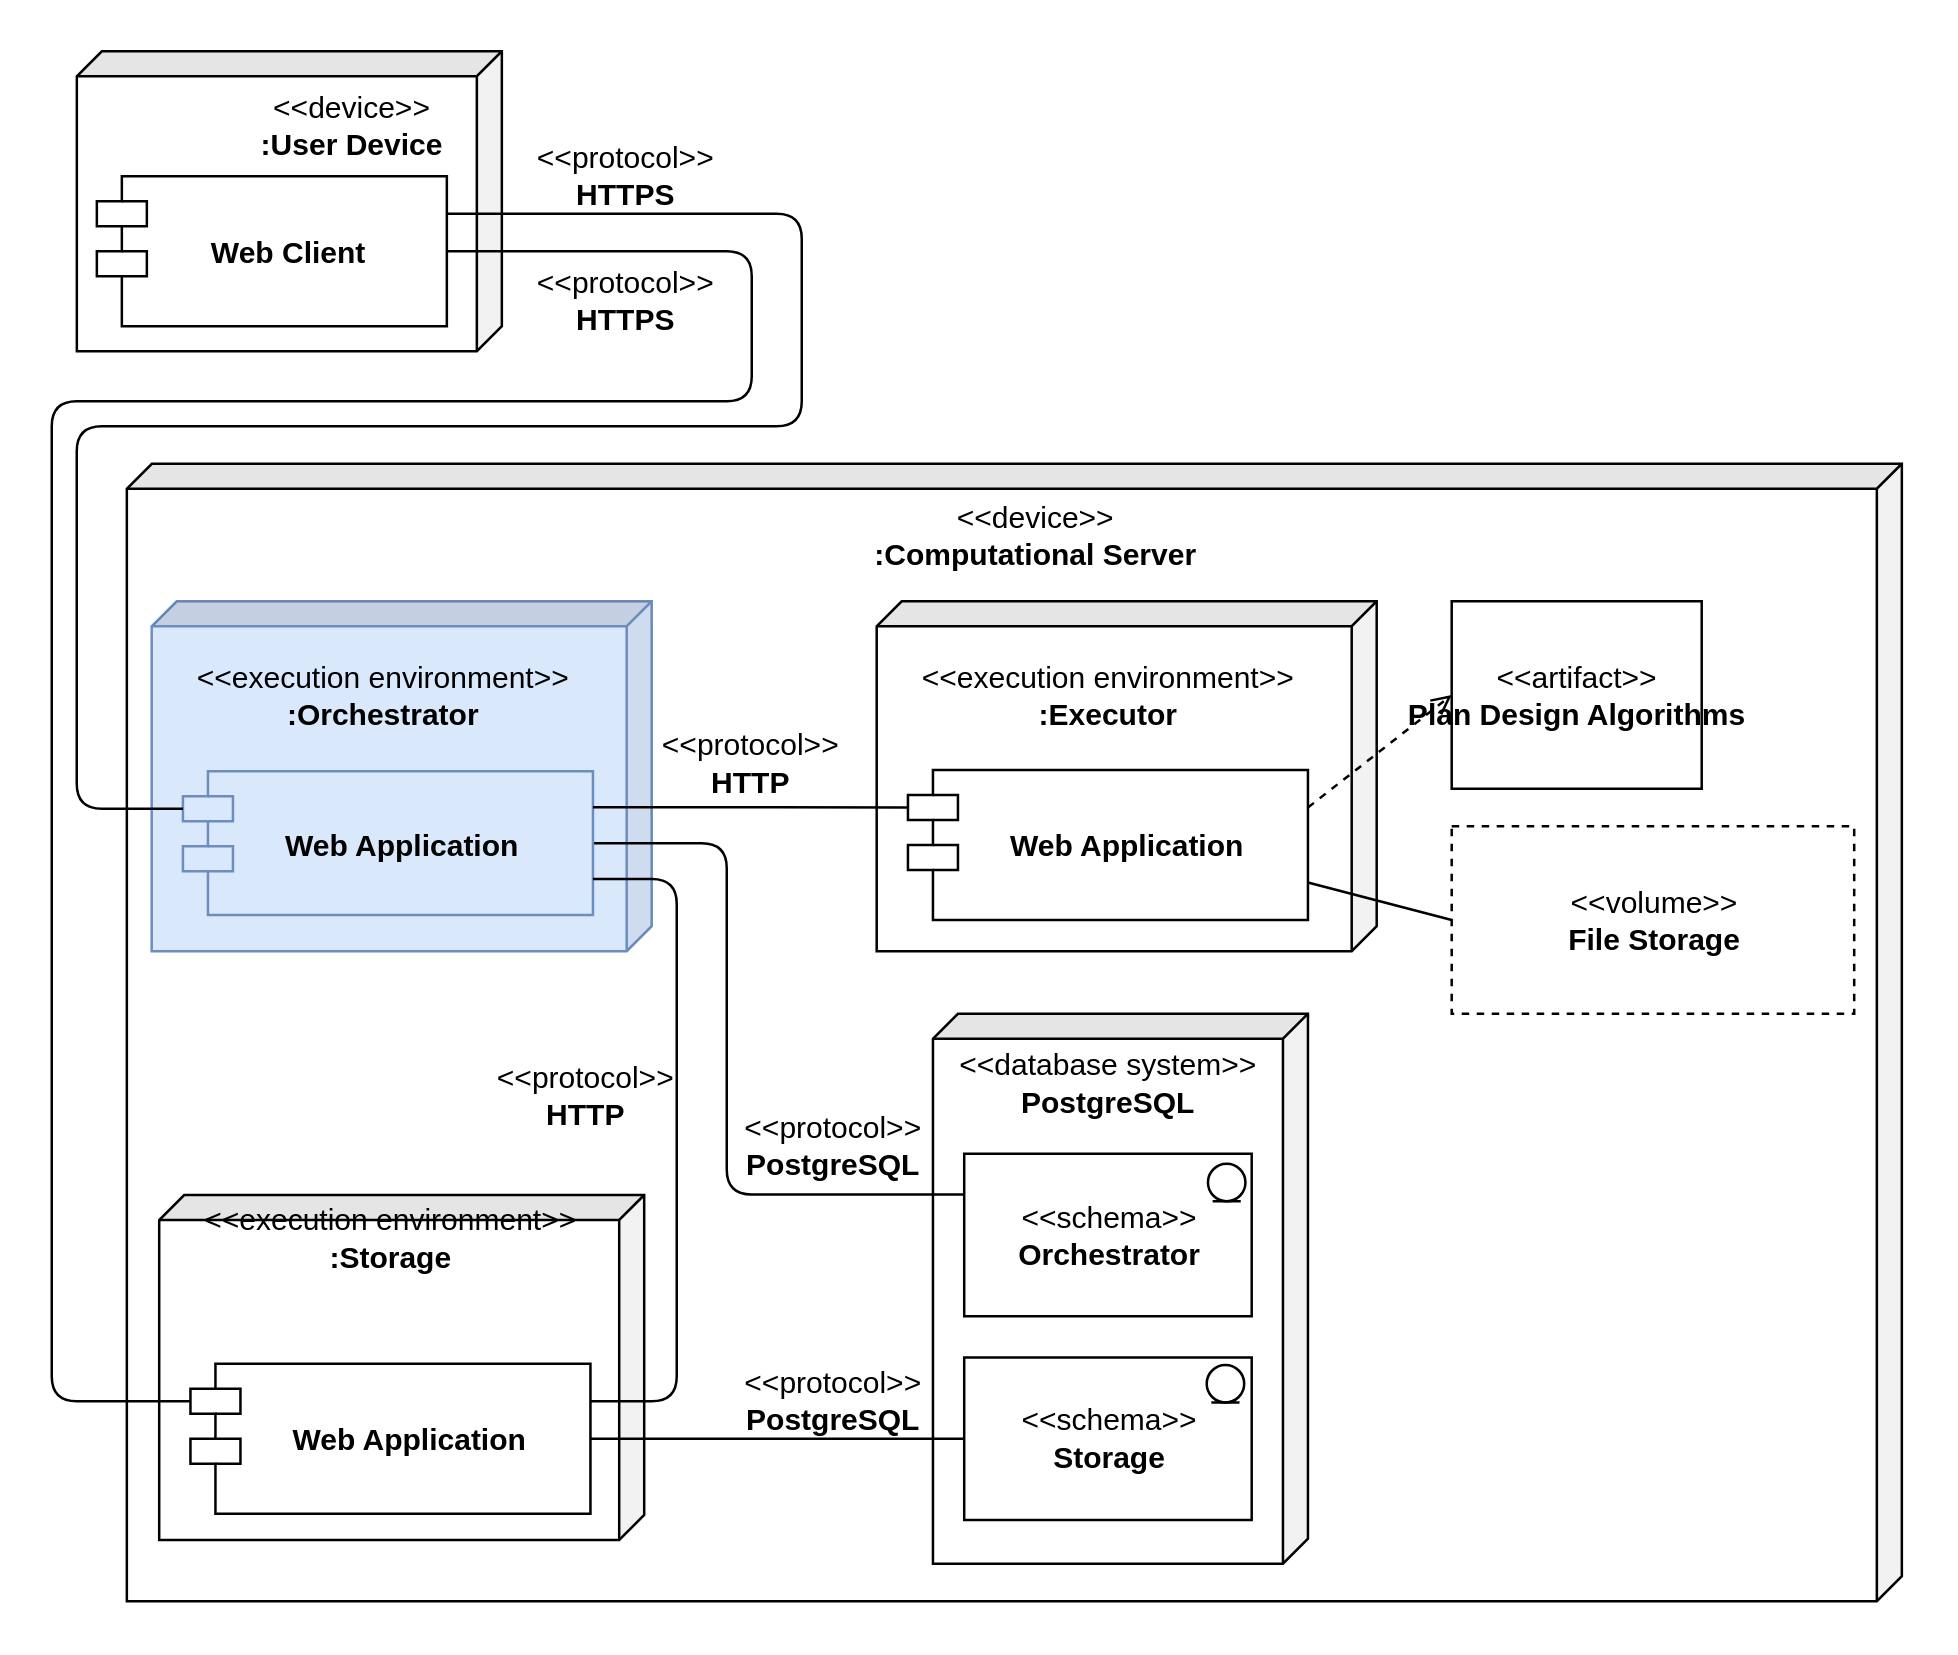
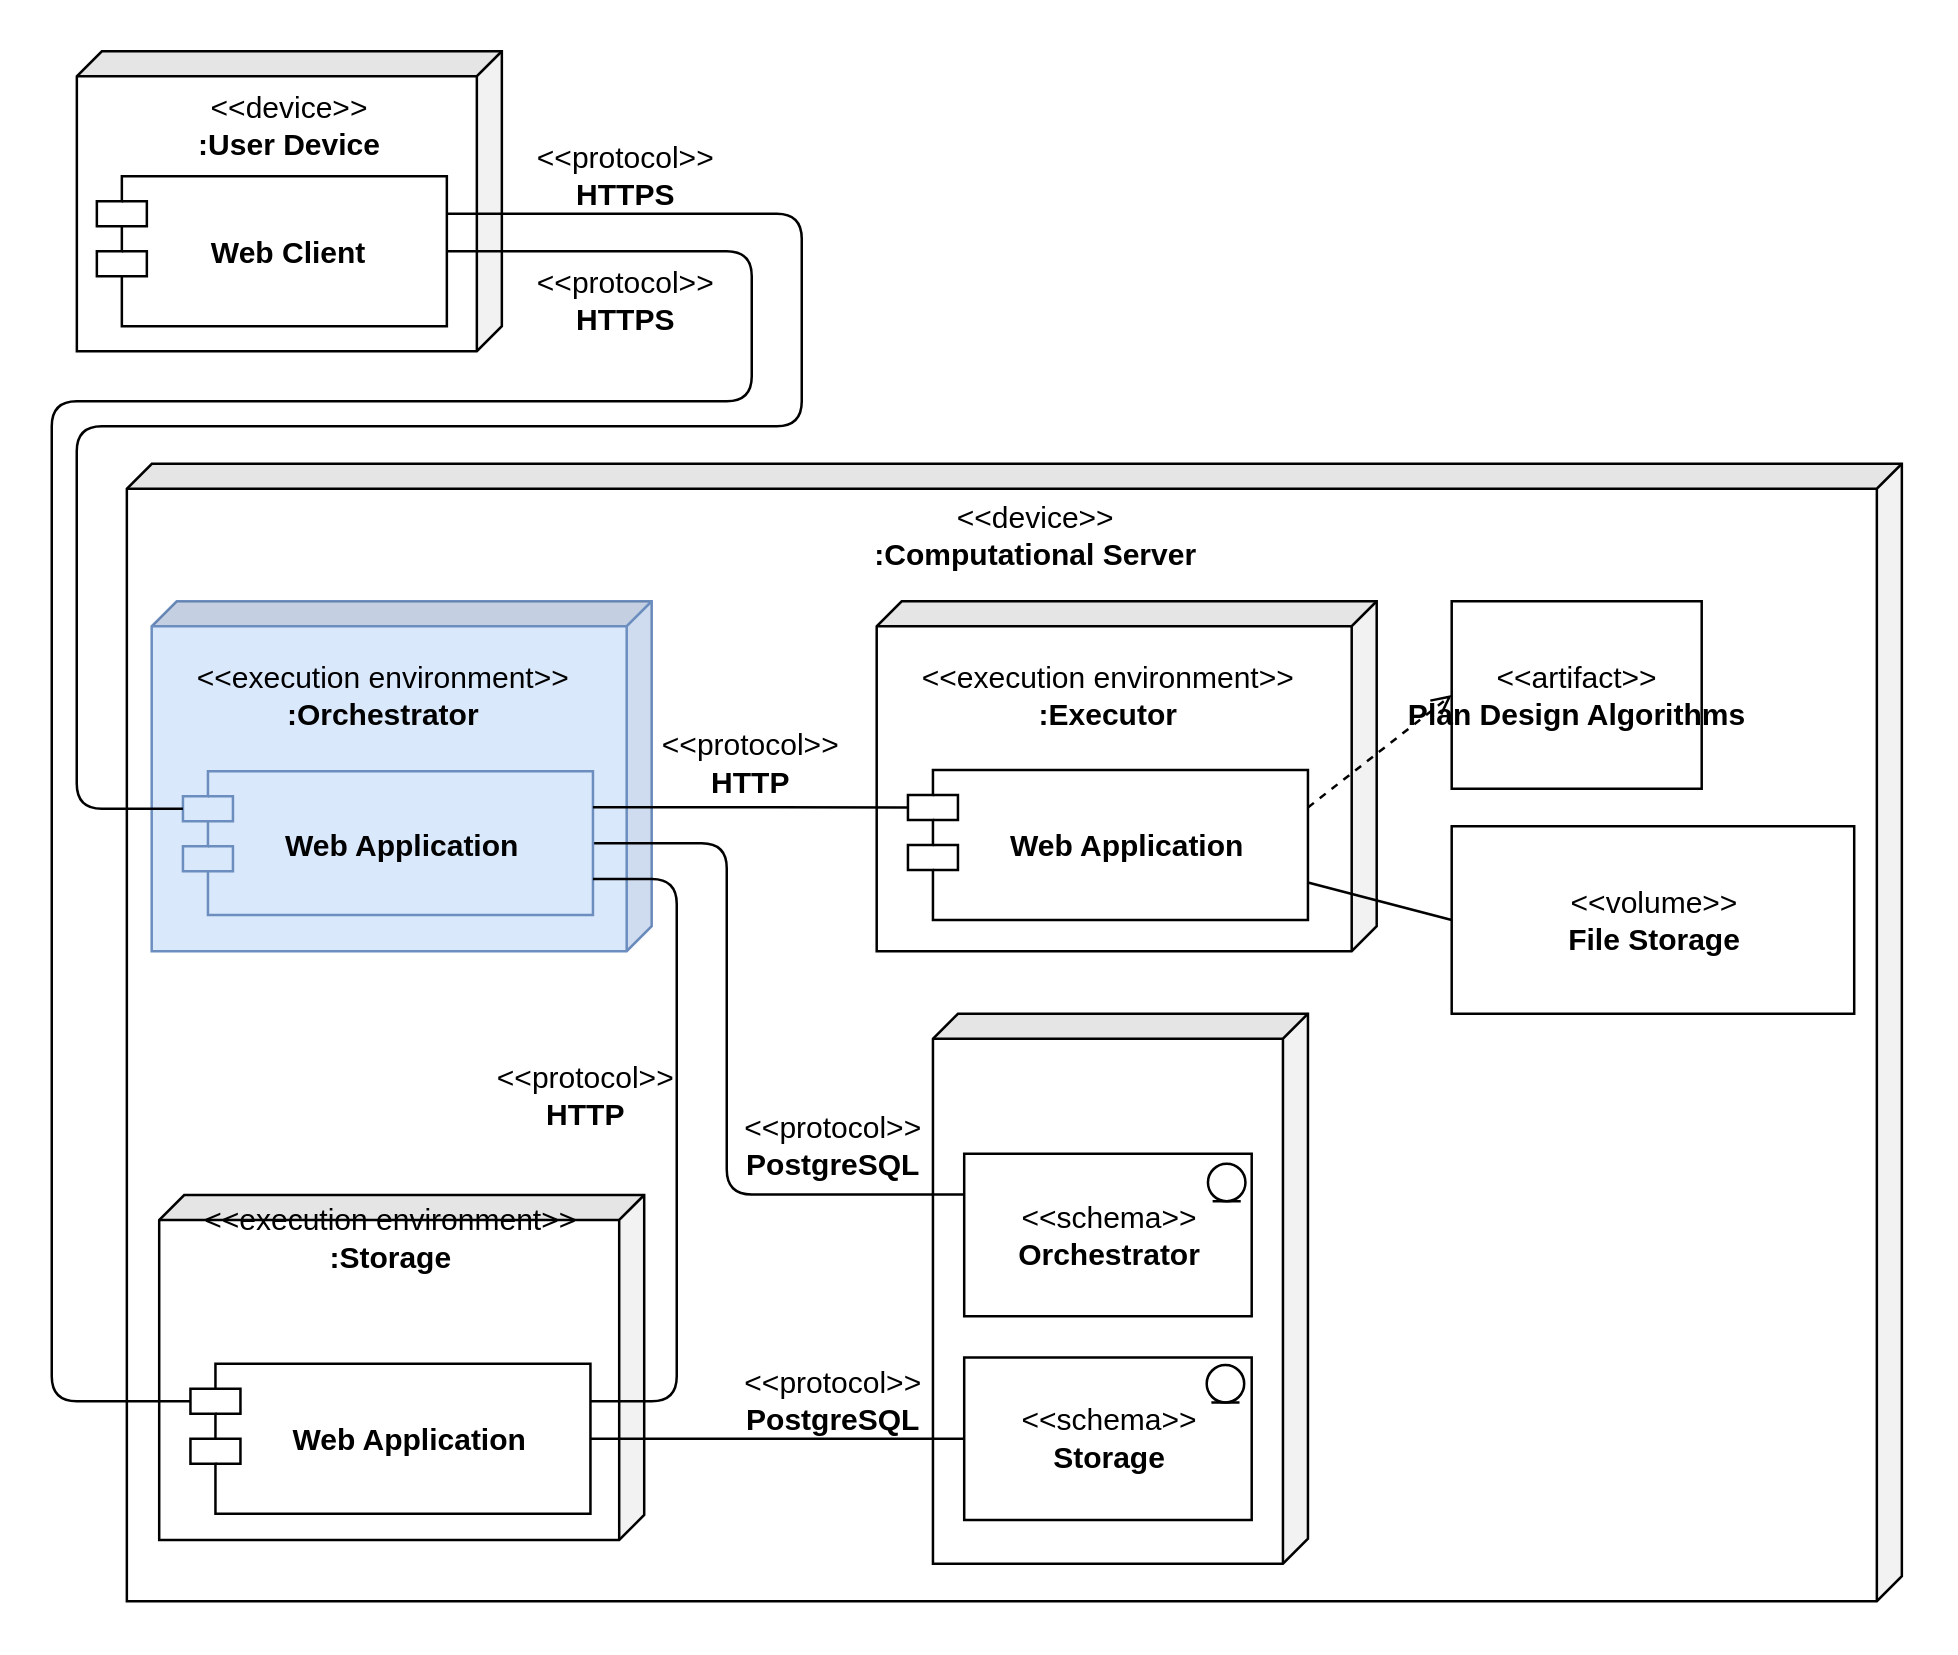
node "<<device>> :User Device": moved (352, 126) -> (289, 126)
node "<<volume>> File Storage": style dashed -> solid
node "<<database system>> PostgreSQL": removed
